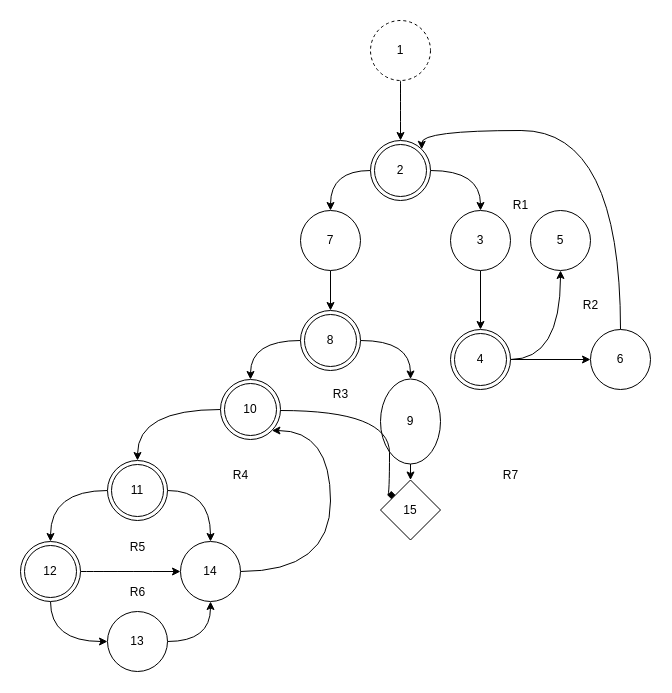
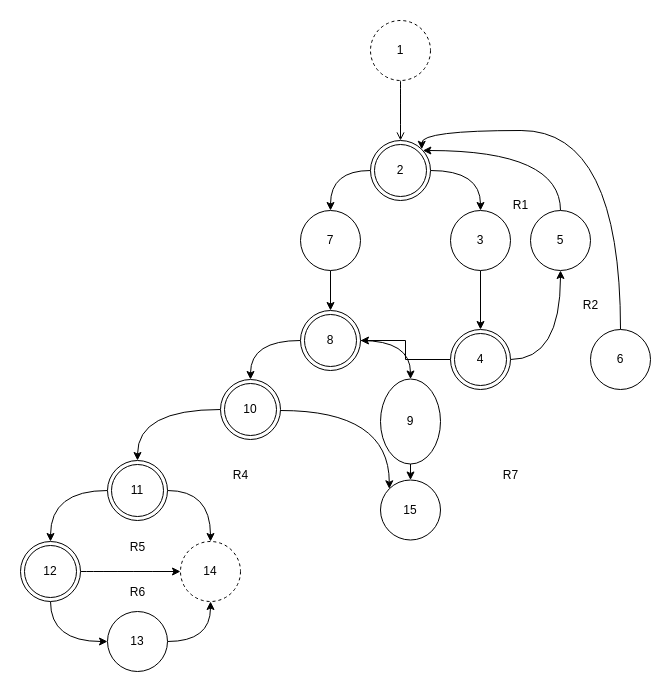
edge "1" -> "2": arrowhead classic -> open
edge "5" -> "2": added
edge "4" -> "6": now "4" -> "8"
node "R3": removed
edge "10" -> "15": arrowhead diamond -> classic
node "15": shape diamond -> ellipse
edge "14" -> "10": removed
node "14": style solid -> dashed
